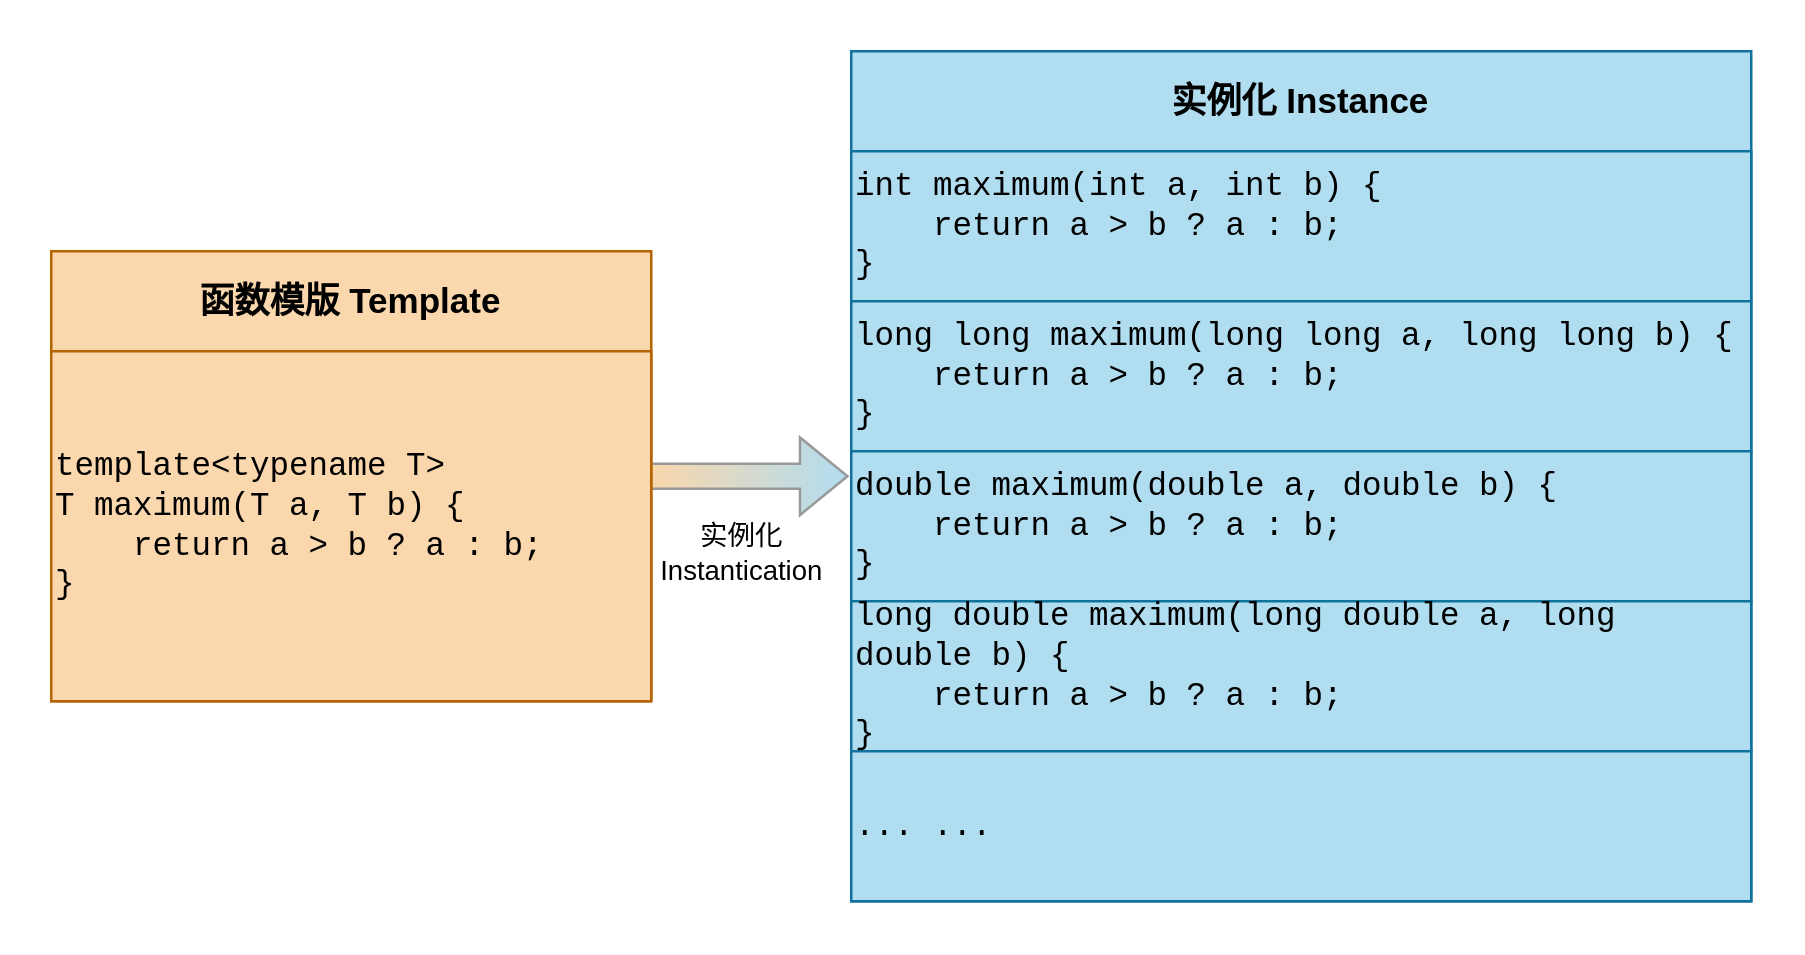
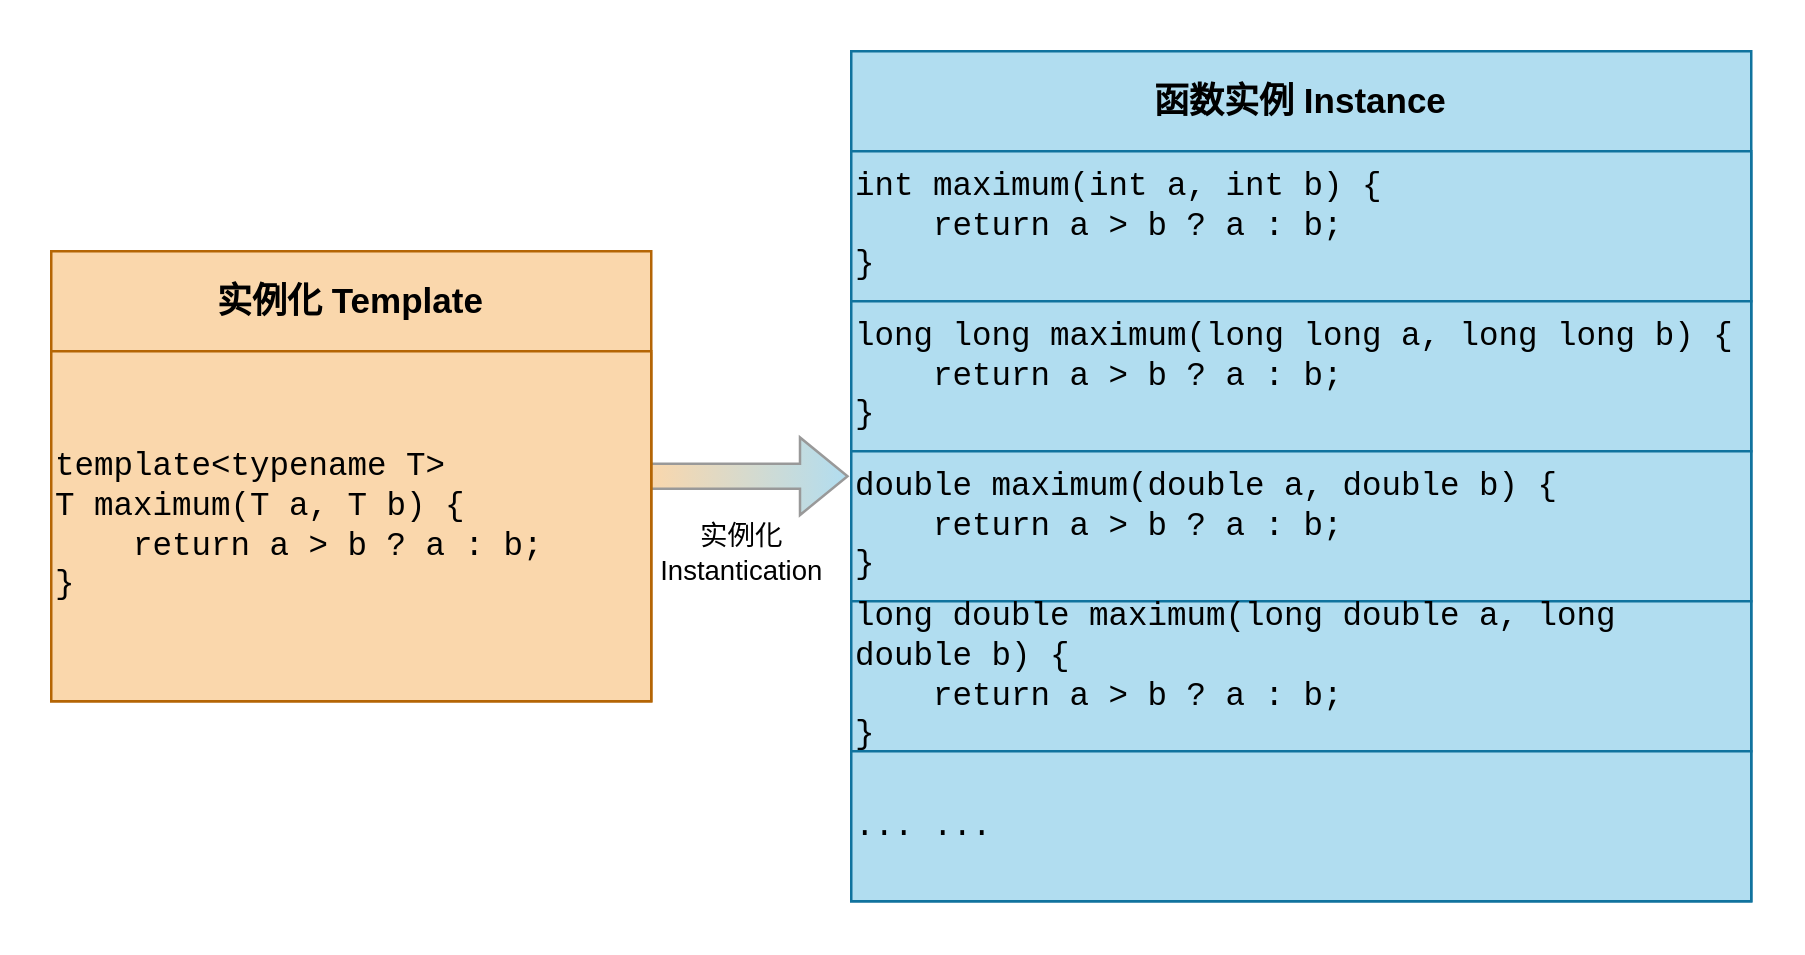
node "实例化 Instance": label "实例化 Instance" -> "函数实例 Instance"
node "函数模版 Template": label "函数模版 Template" -> "实例化 Template"
